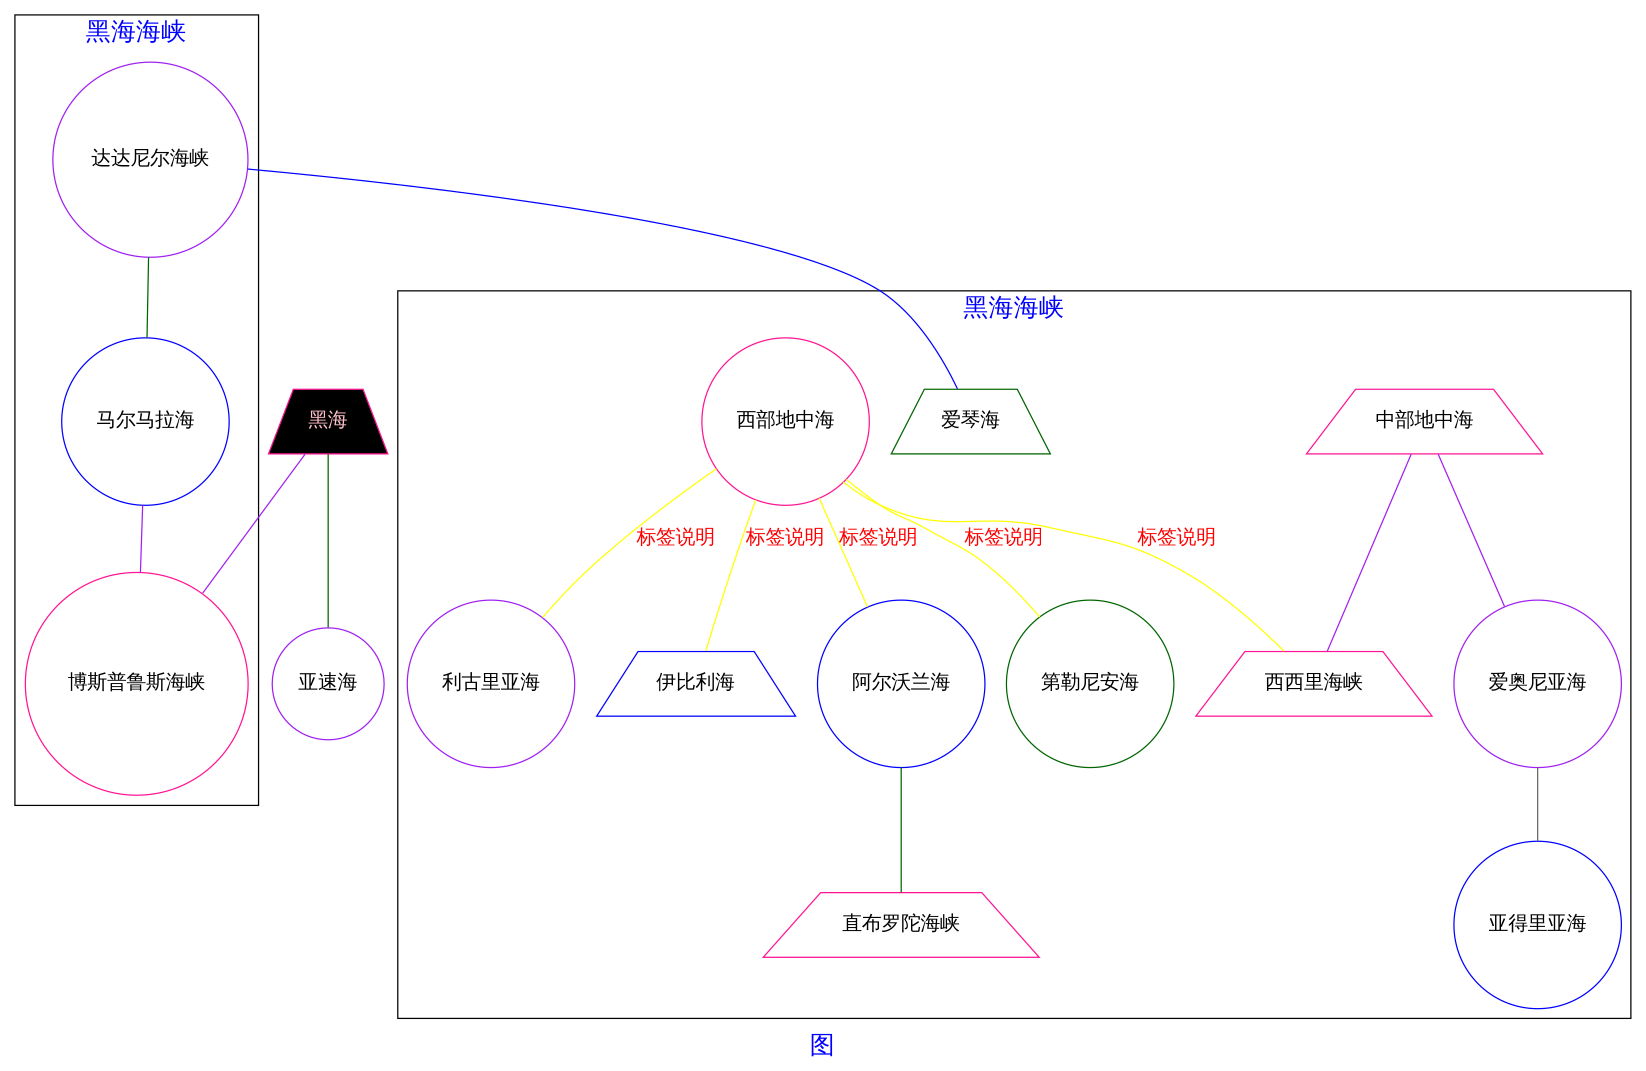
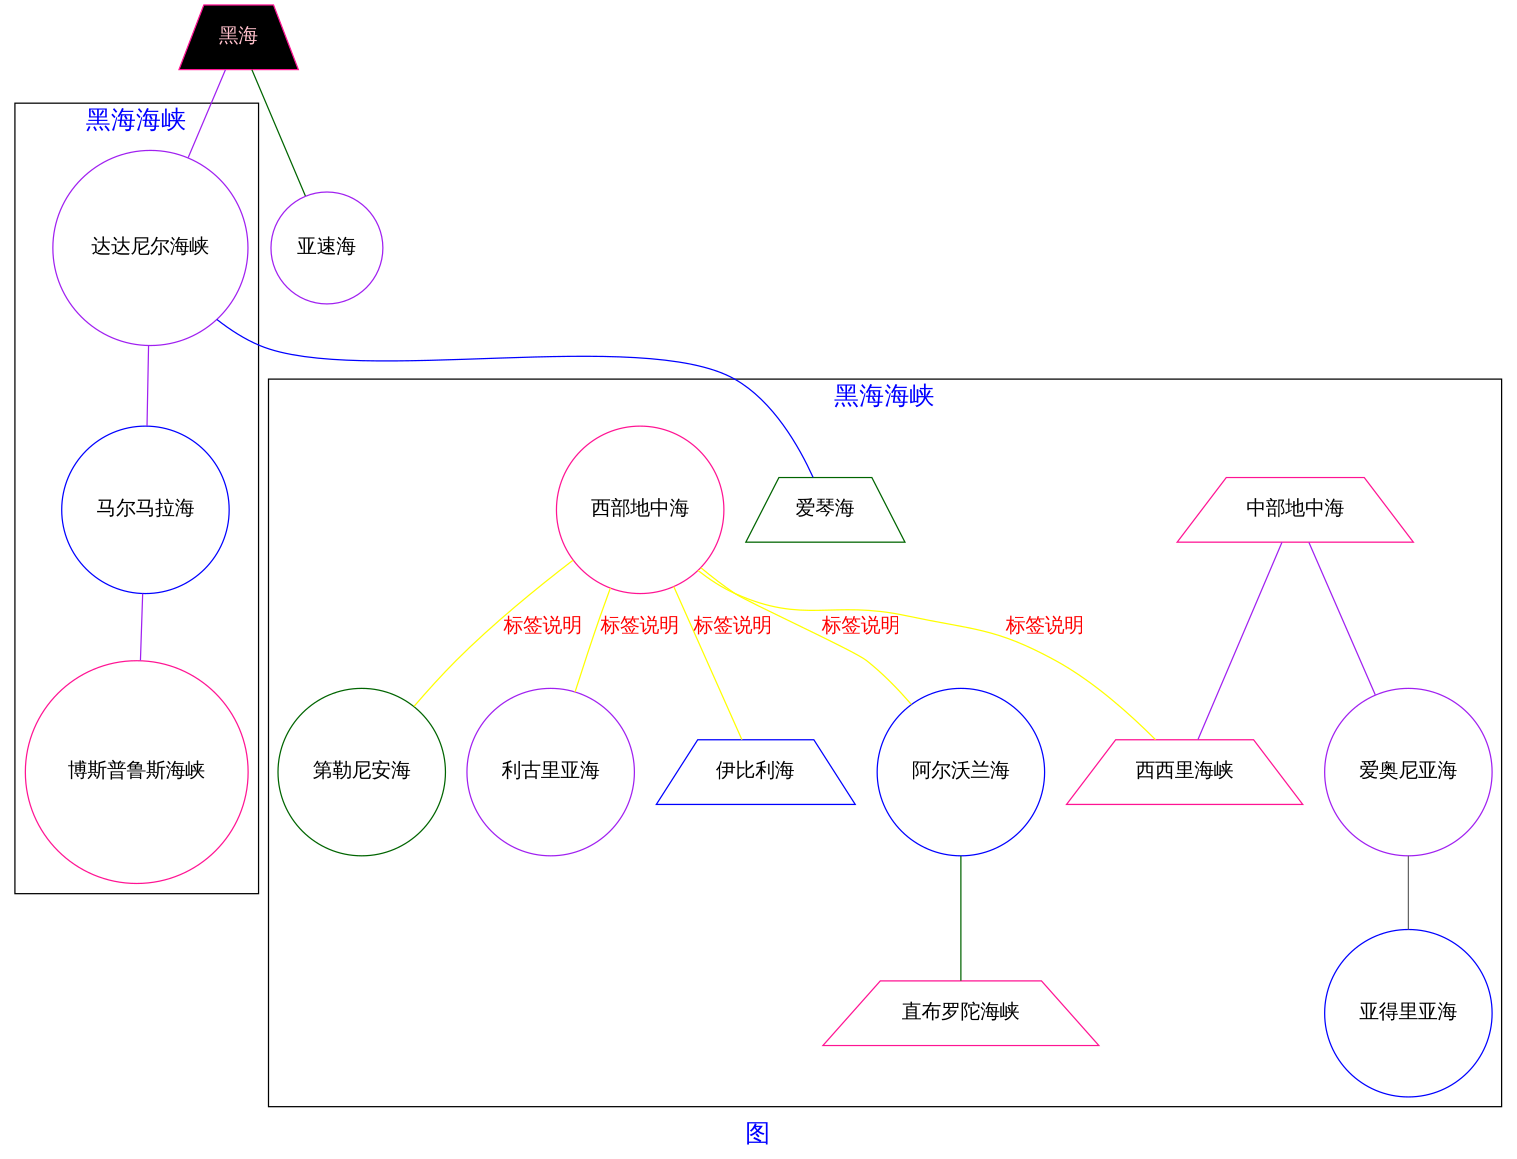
edge "达达尼尔海峡" -- "马尔马拉海": color darkgreen -> purple
edge "黑海" -- "博斯普鲁斯海峡": now "黑海" -- "达达尼尔海峡"
